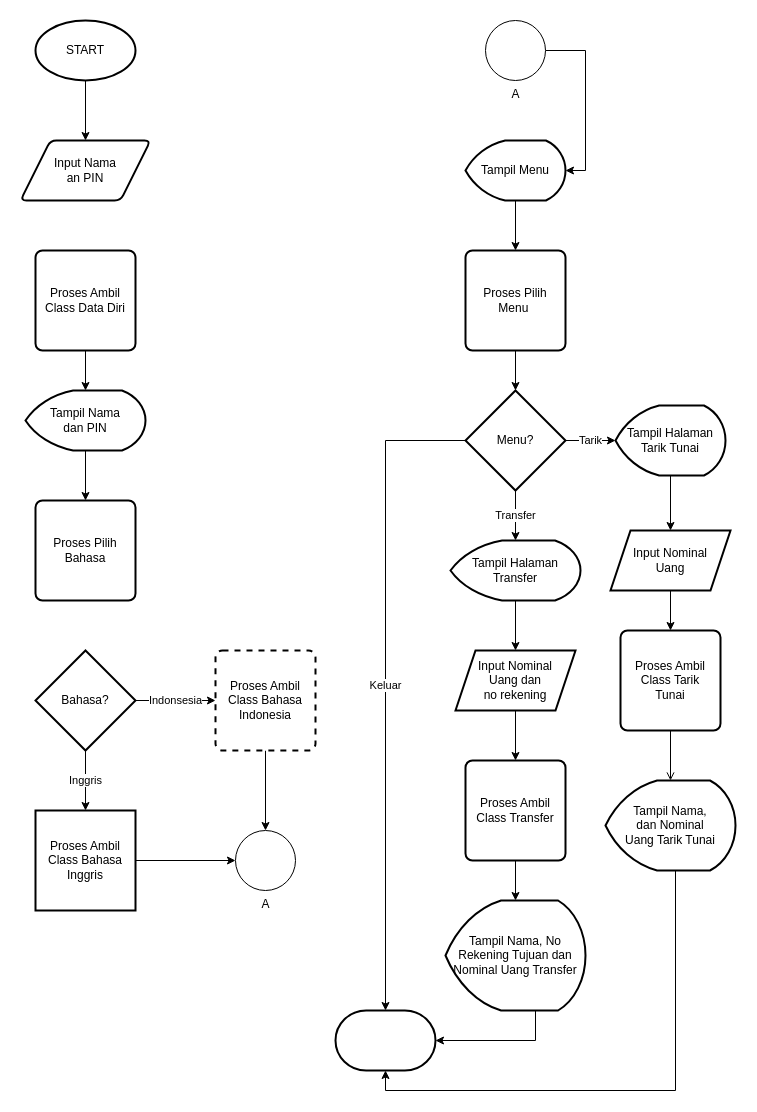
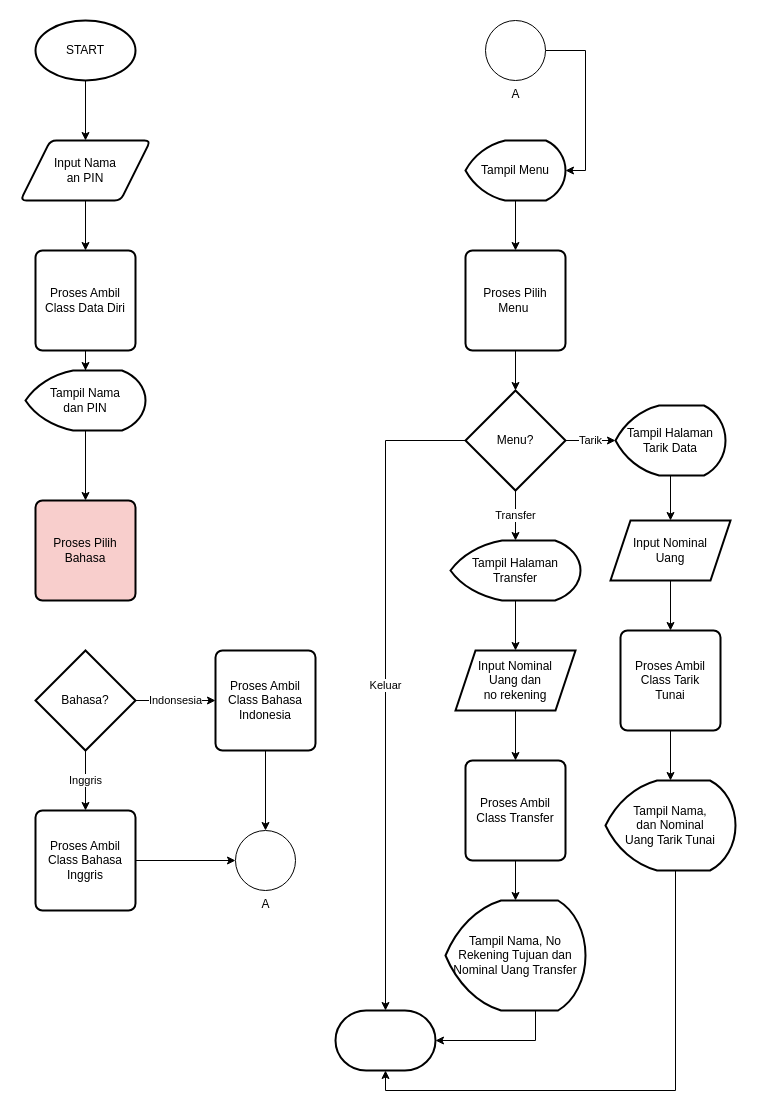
edge "Input Nama an PIN" -> "Proses Ambil Class Data Diri": added
node "Tampil Nama dan PIN": moved (86, 421) -> (86, 401)
node "Tampil Halaman Tarik Tunai": label "Tampil Halaman Tarik Tunai" -> "Tampil Halaman Tarik Data"
node "Proses Pilih Bahasa": fillcolor #ffffff -> #f8cecc
node "Input Nominal Uang": moved (671, 561) -> (671, 551)
node "Proses Ambil Class Bahasa Indonesia": style dashed -> solid
edge "Proses Ambil Class Tarik Tunai" -> "Tampil Nama, dan Nominal Uang Tarik Tunai": arrowhead open -> classic
node "Proses Ambil Class Bahasa Inggris": shape rectangle -> rounded rectangle
